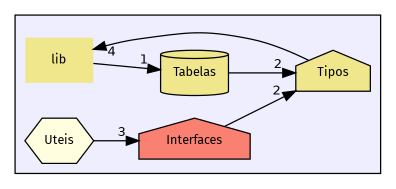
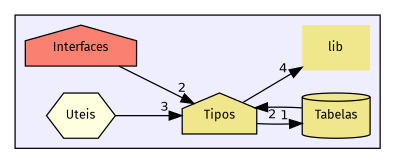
edge "lib" -> "Tabelas": now "Tipos" -> "Tabelas"
edge "Uteis" -> "Interfaces": now "Uteis" -> "Tipos"
